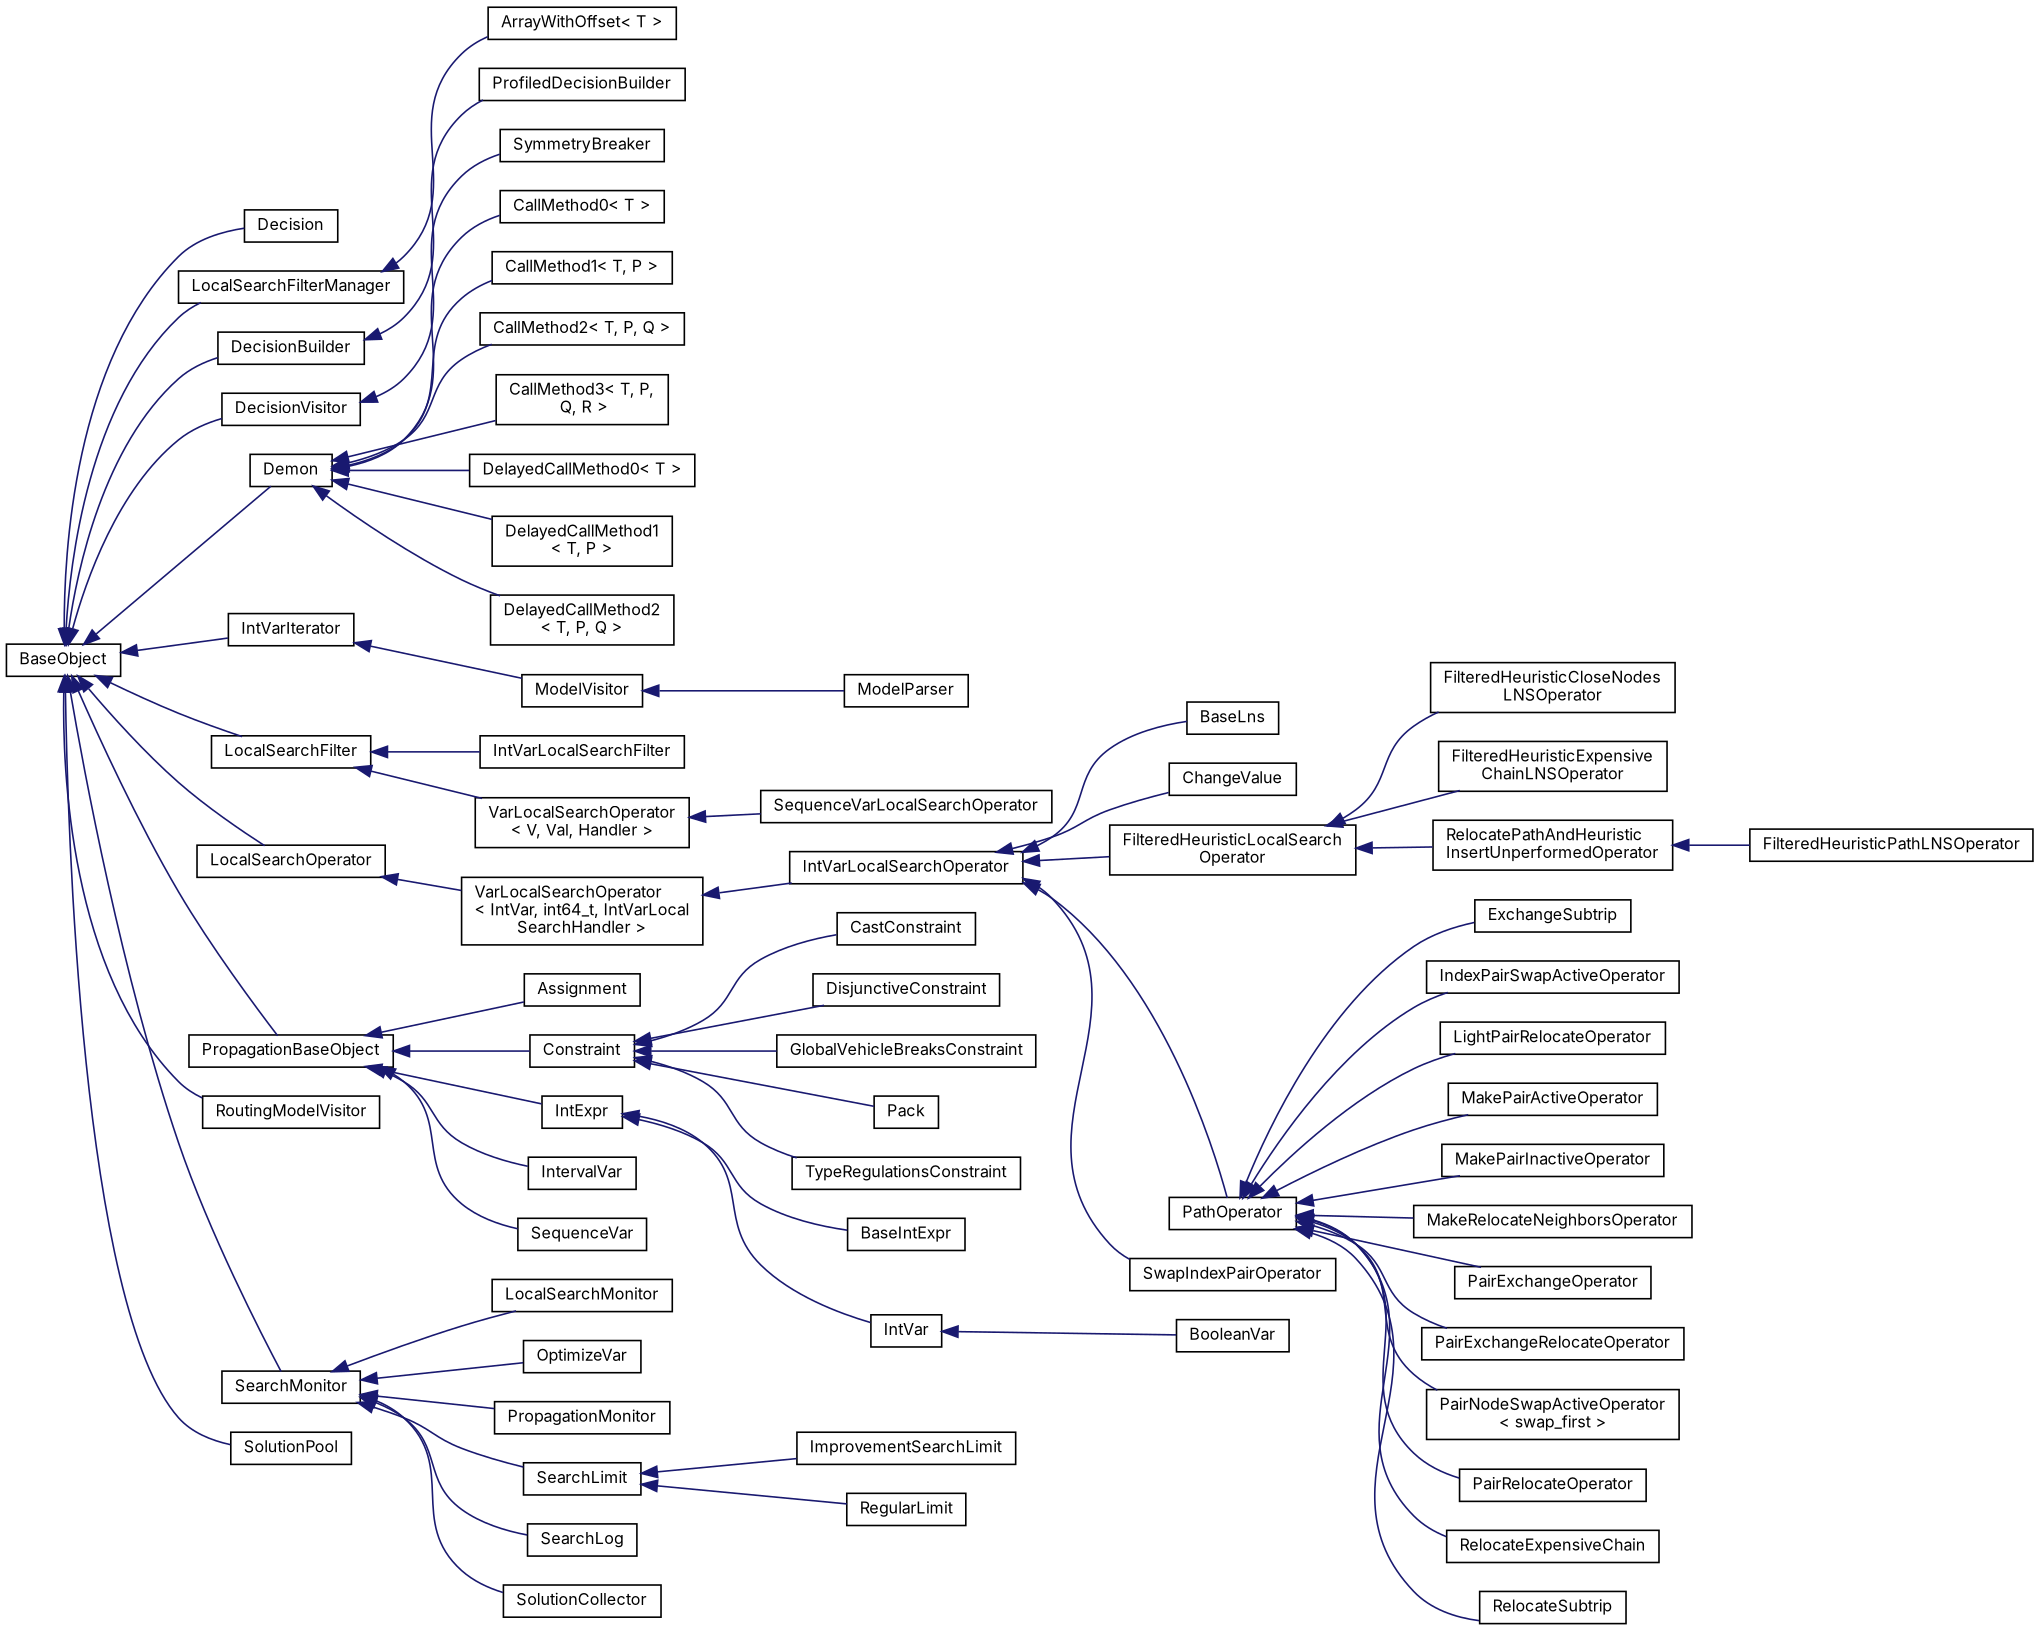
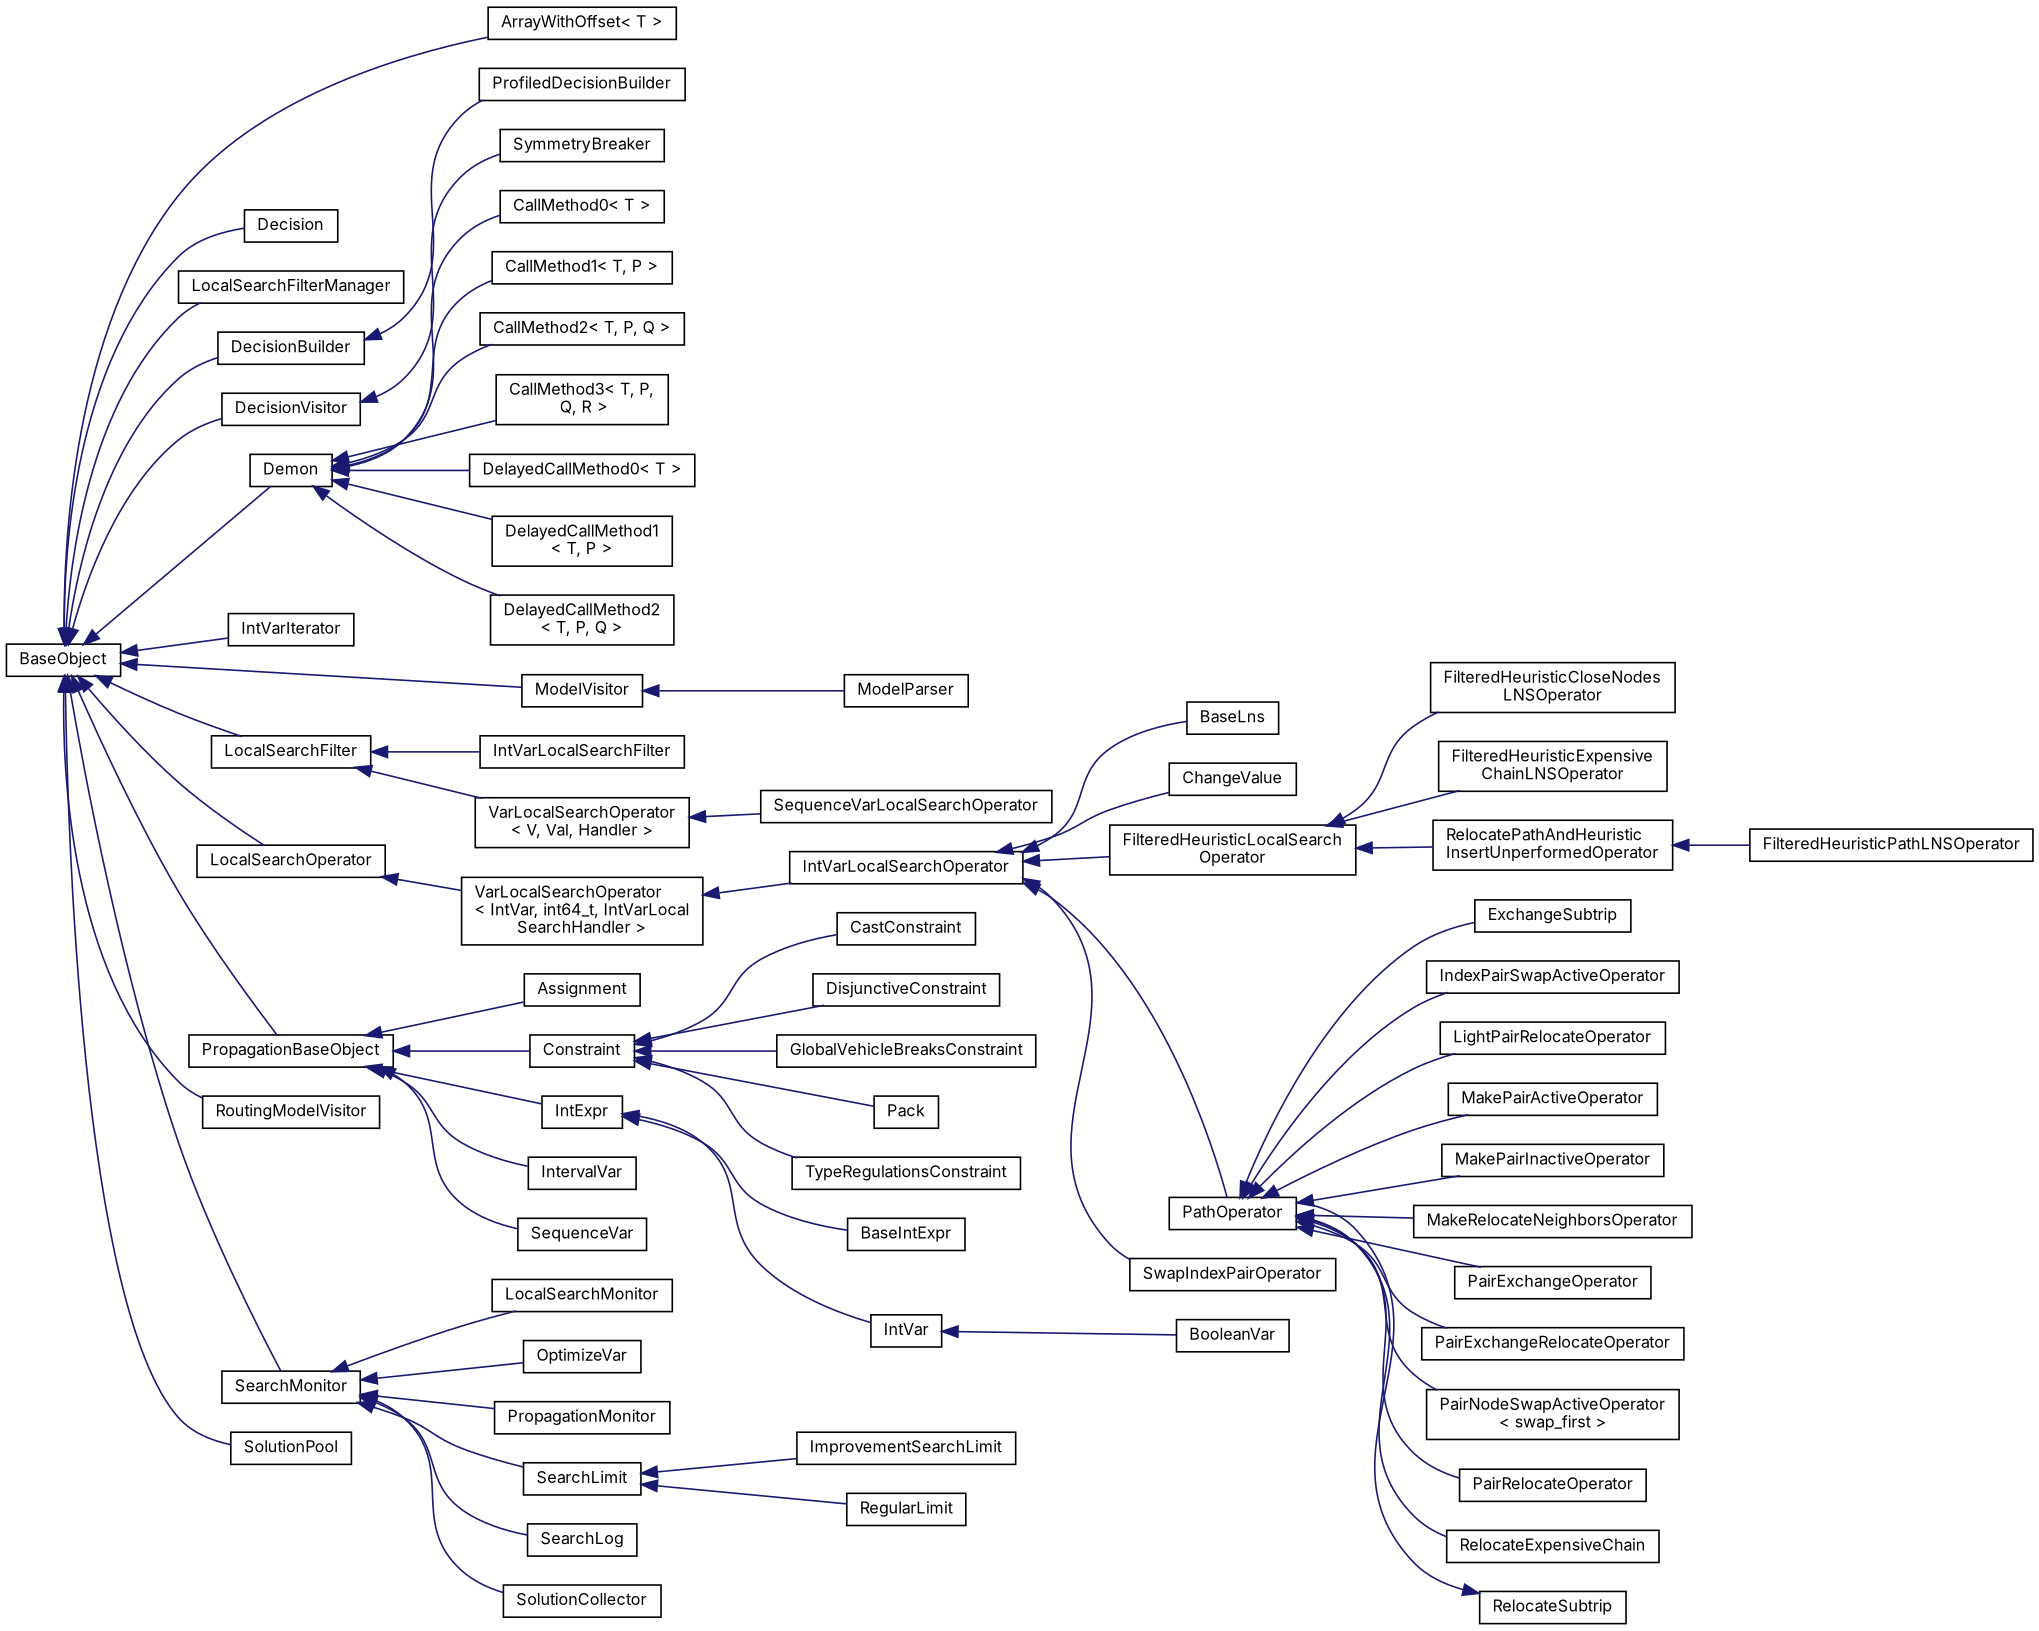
edge "ArrayWithOffset< T >" -> "LocalSearchFilterManager": now "ArrayWithOffset< T >" -> "BaseObject"
edge "ModelVisitor" -> "IntVarIterator": now "ModelVisitor" -> "BaseObject"
edge "RelocateSubtrip" -> "PathOperator": reversed
